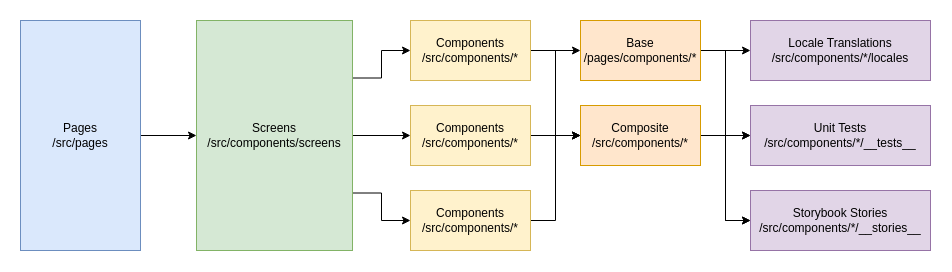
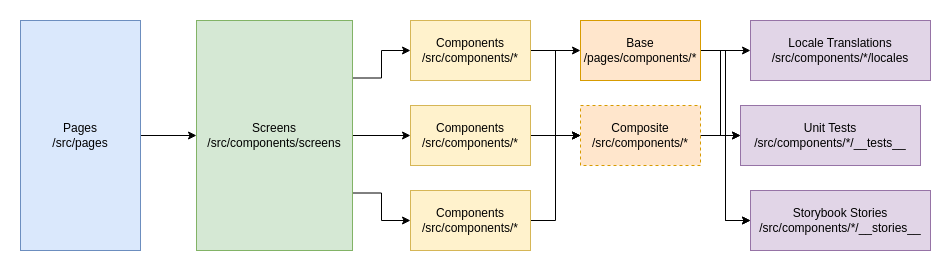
node "Composite /src/components/*": style solid -> dashed
node "Unit Tests /src/components/*/__tests__": moved (841, 136) -> (831, 136)
